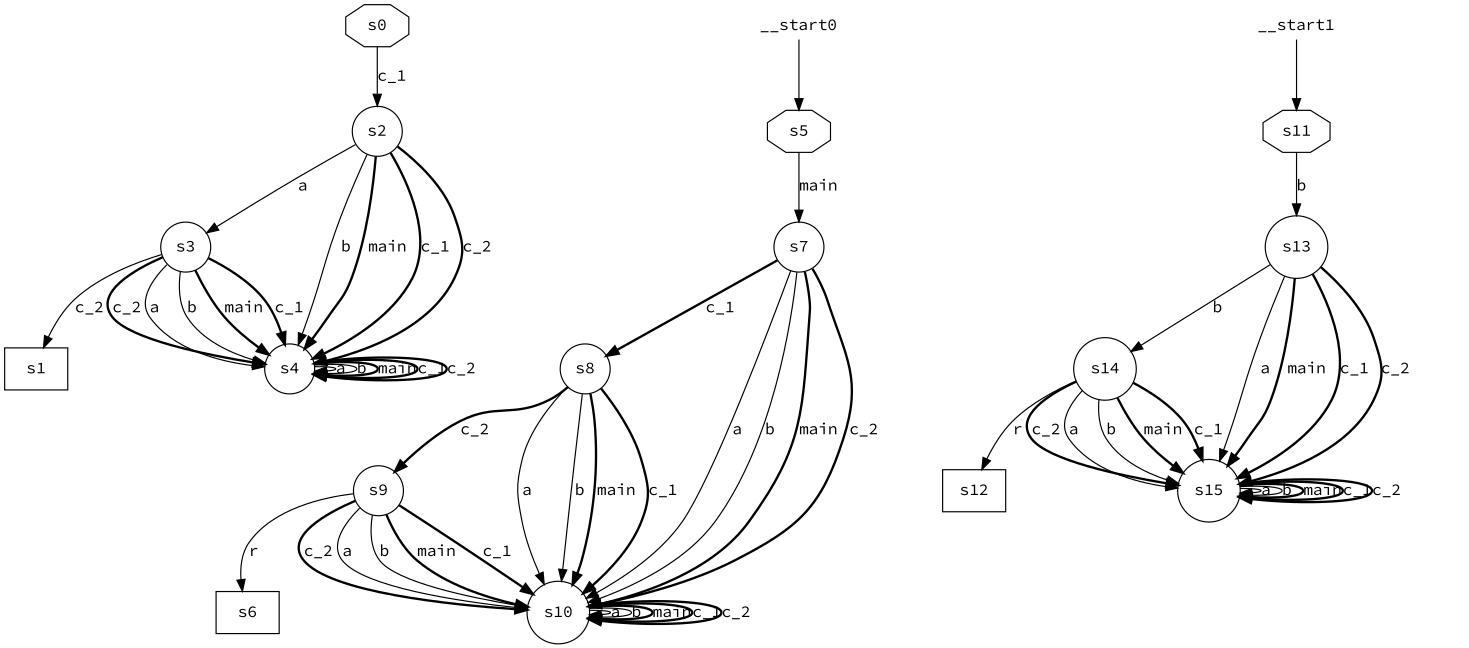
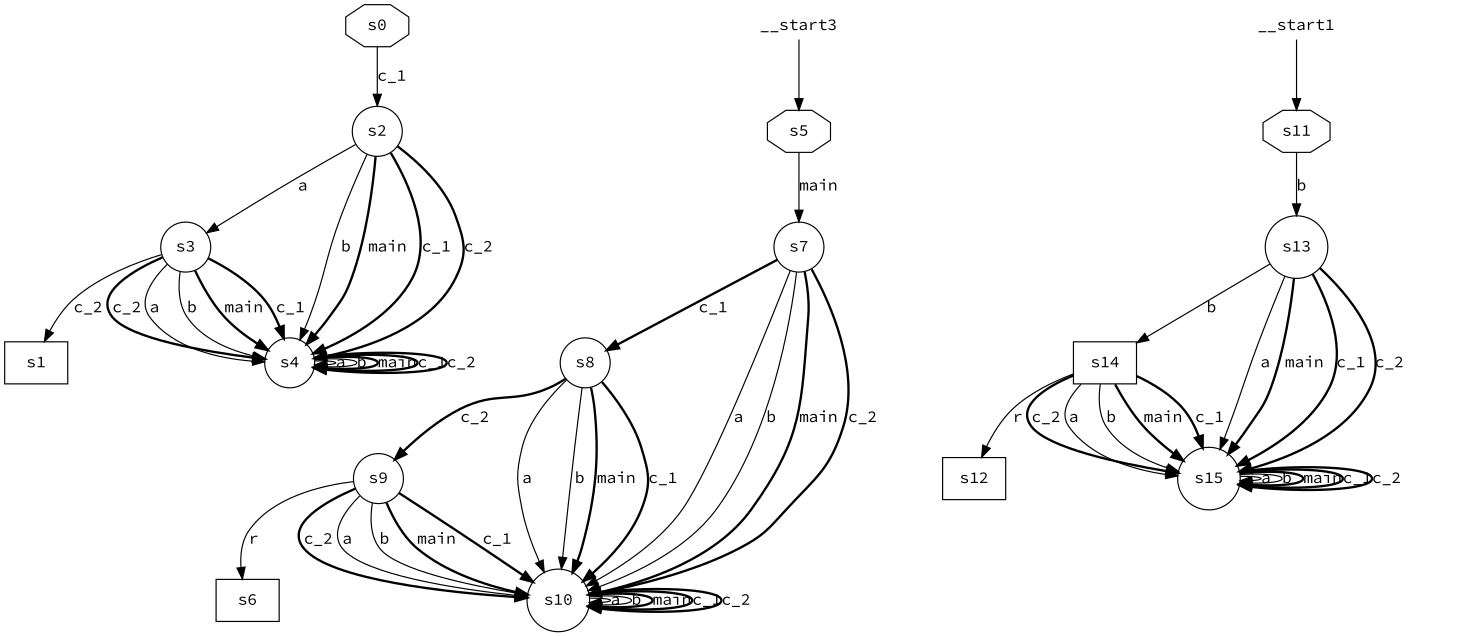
node "__start0": label "__start0" -> "__start3"
node "s14": shape circle -> box
